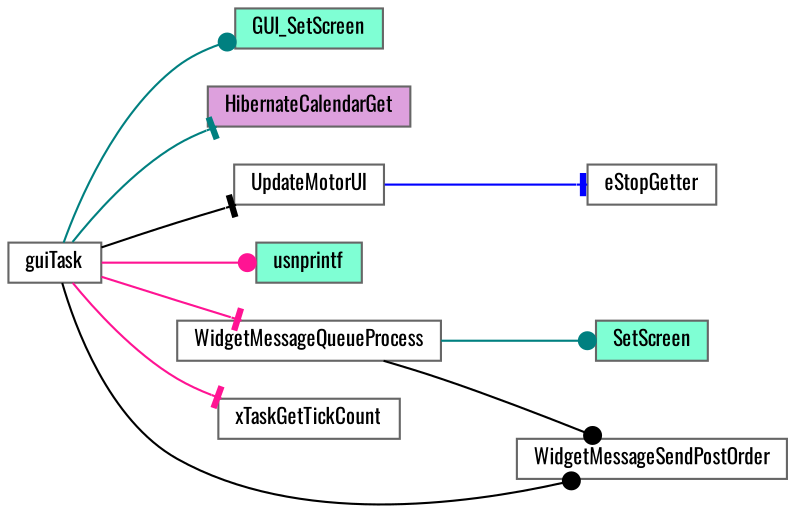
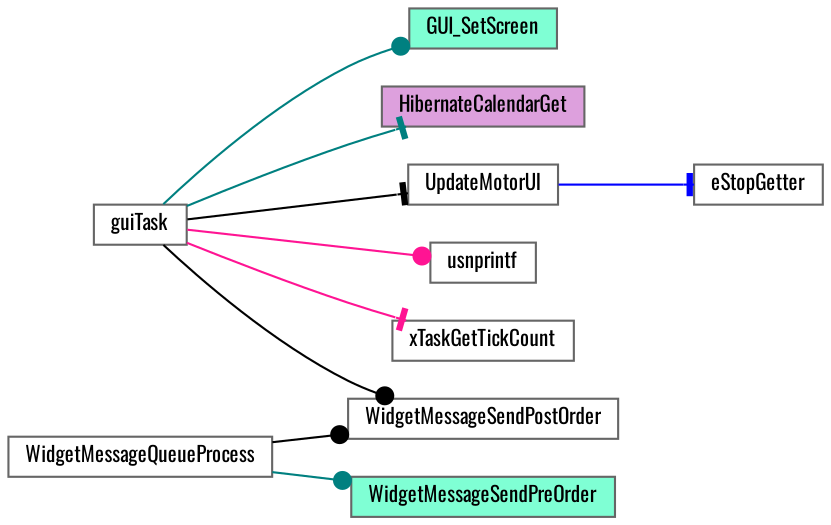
node "usnprintf": fillcolor aquamarine -> white
edge "guiTask" -> "WidgetMessageQueueProcess": removed
node "SetScreen": label "SetScreen" -> "WidgetMessageSendPreOrder"
